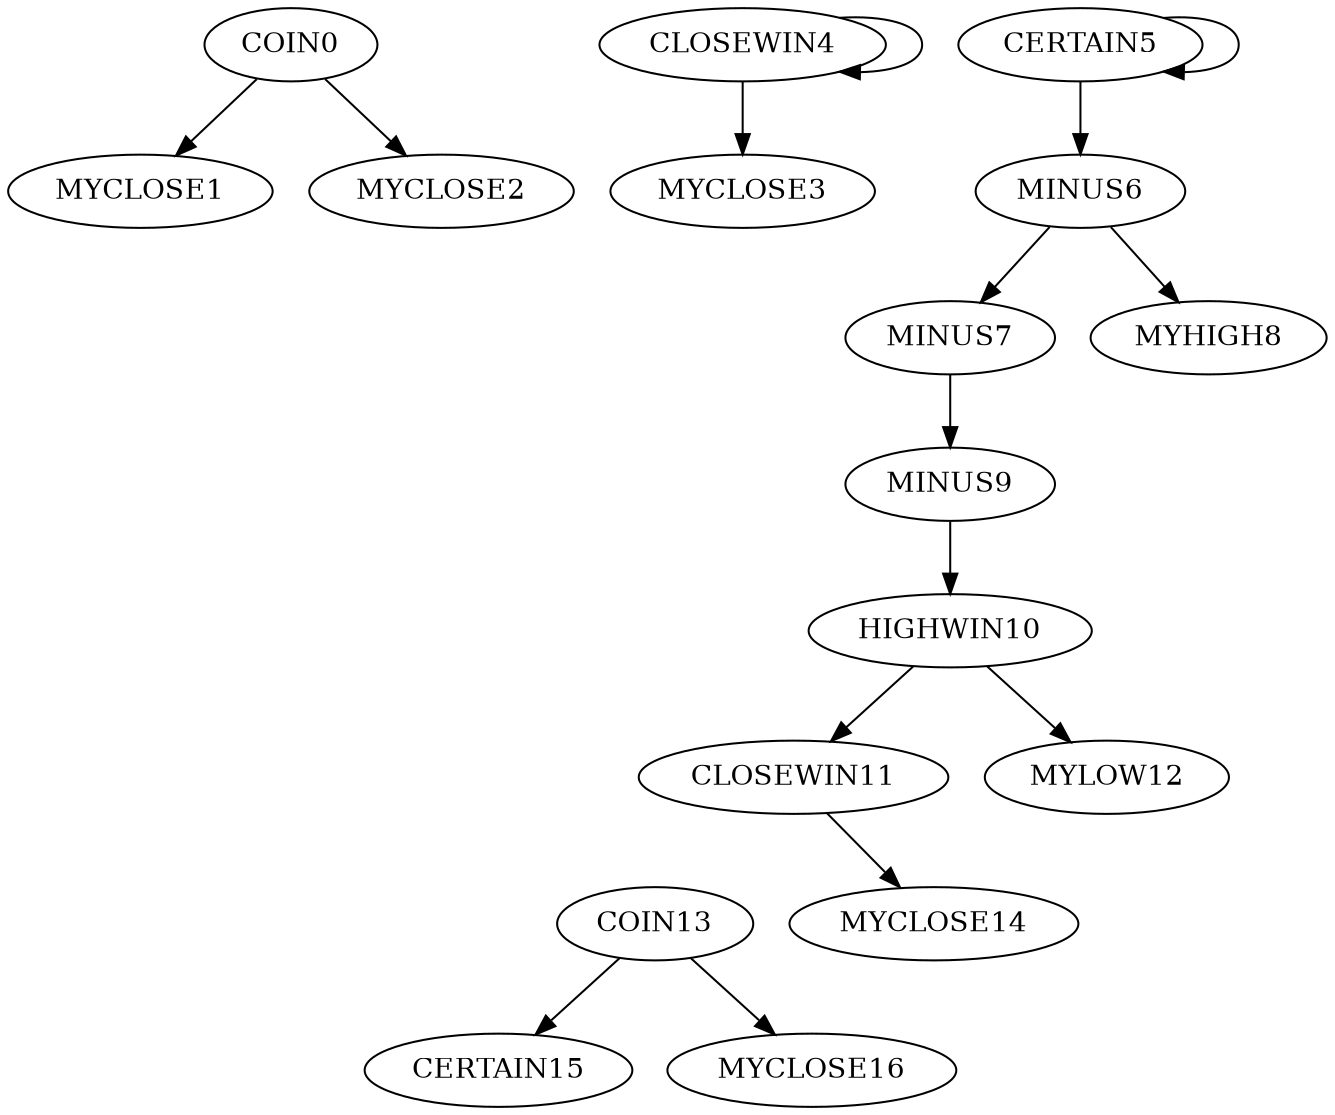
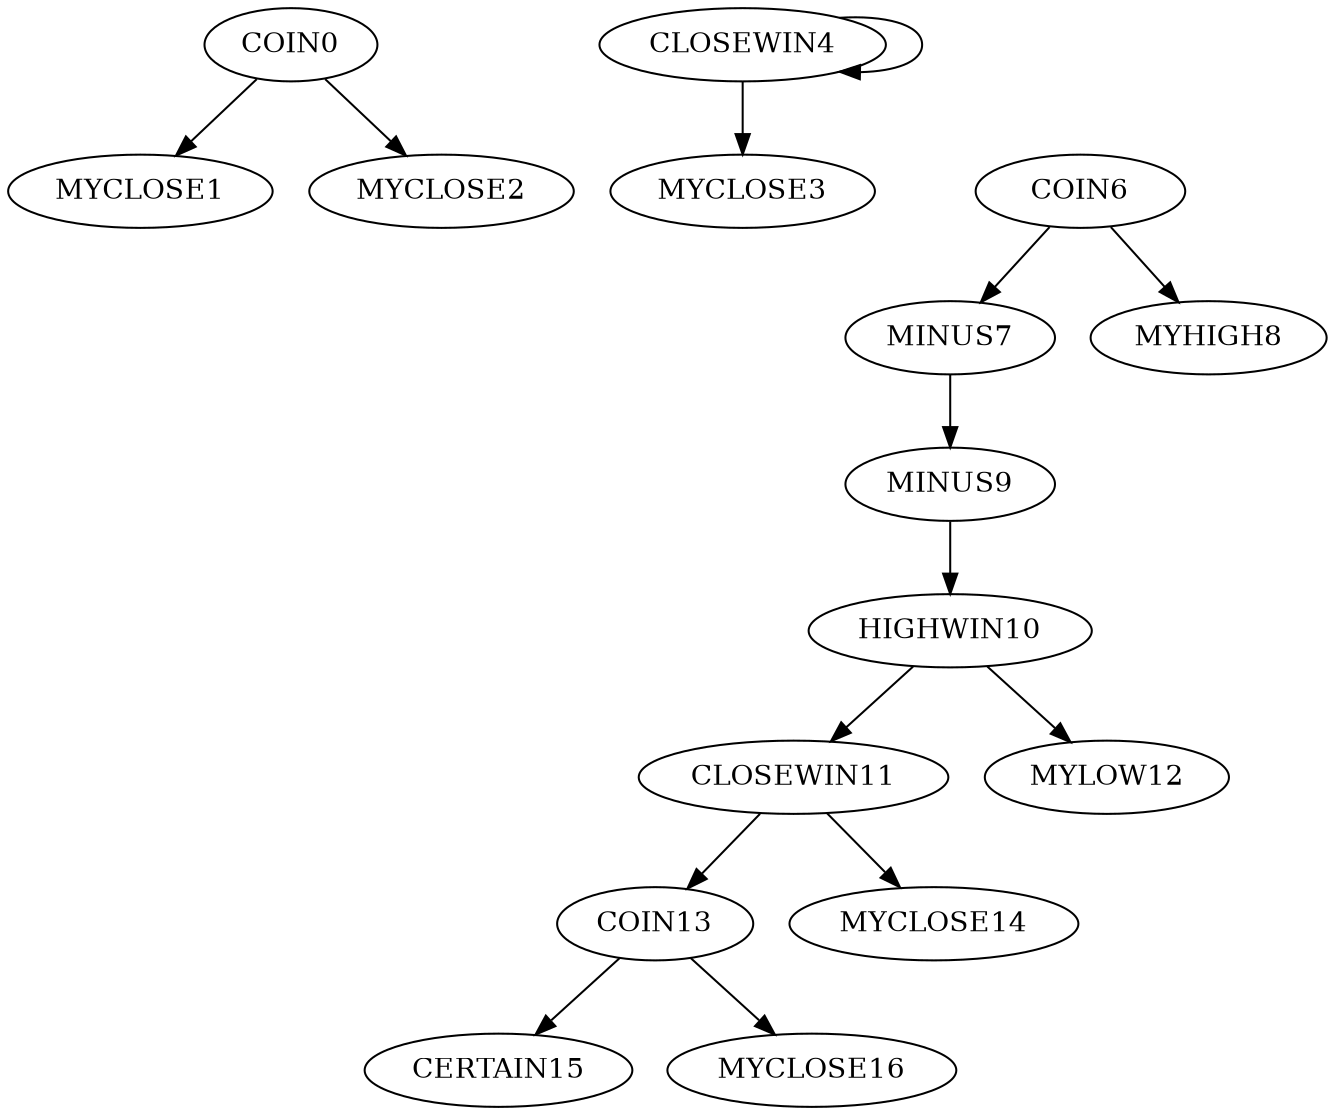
node "CERTAIN5": removed
node "MINUS6": label "MINUS6" -> "COIN6"
edge "CLOSEWIN11" -> "COIN13": added
